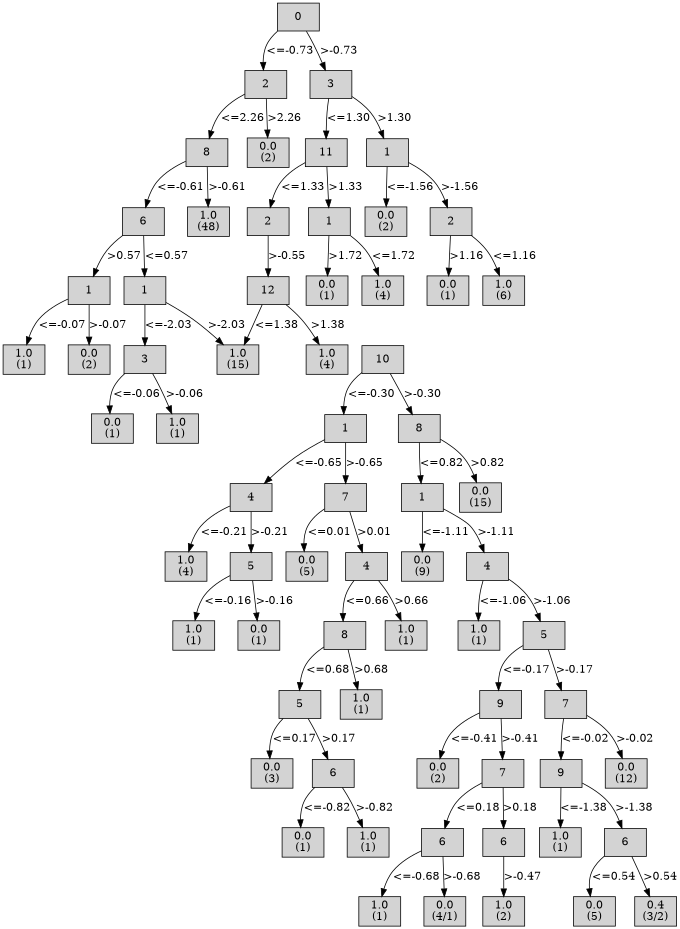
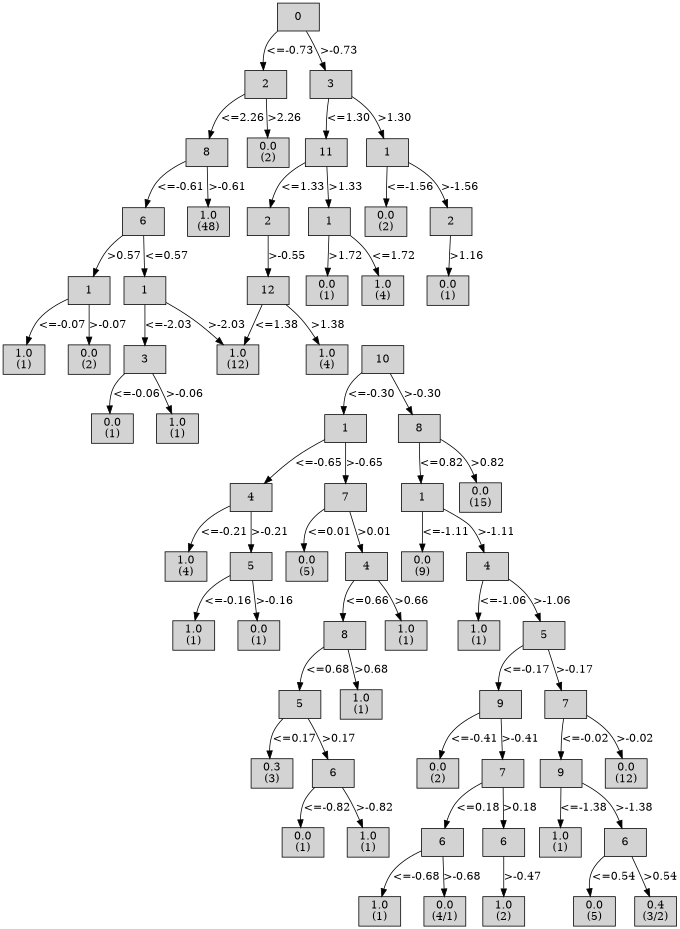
node "1.0 (6)": removed
node "1.0 (15)": label "1.0 (15)" -> "1.0 (12)"
node "0.0 (3)": label "0.0 (3)" -> "0.3 (3)"
